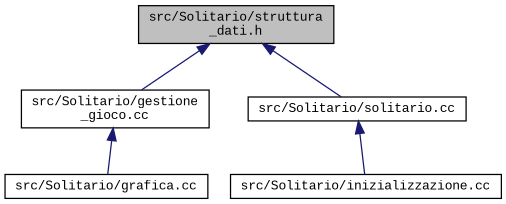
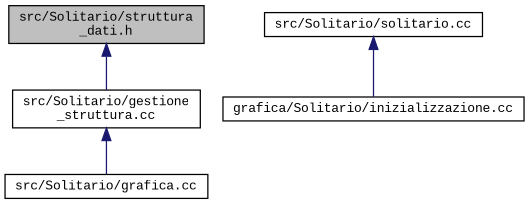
edge "src/Solitario/solitario.cc" -> "src/Solitario/struttura _dati.h": removed
node "src/Solitario/gestione _gioco.cc": label "src/Solitario/gestione _gioco.cc" -> "src/Solitario/gestione _struttura.cc"
node "src/Solitario/inizializzazione.cc": label "src/Solitario/inizializzazione.cc" -> "grafica/Solitario/inizializzazione.cc"
